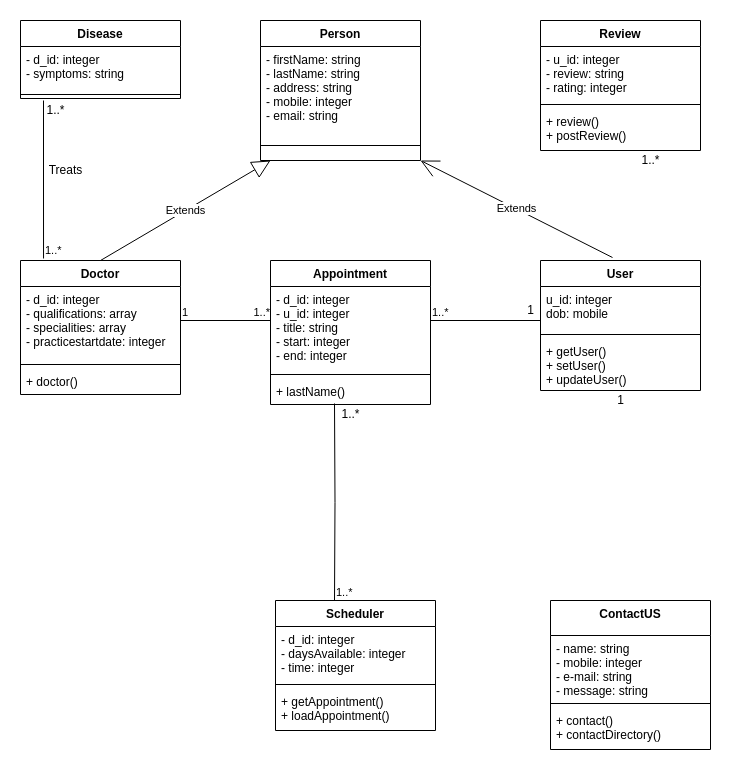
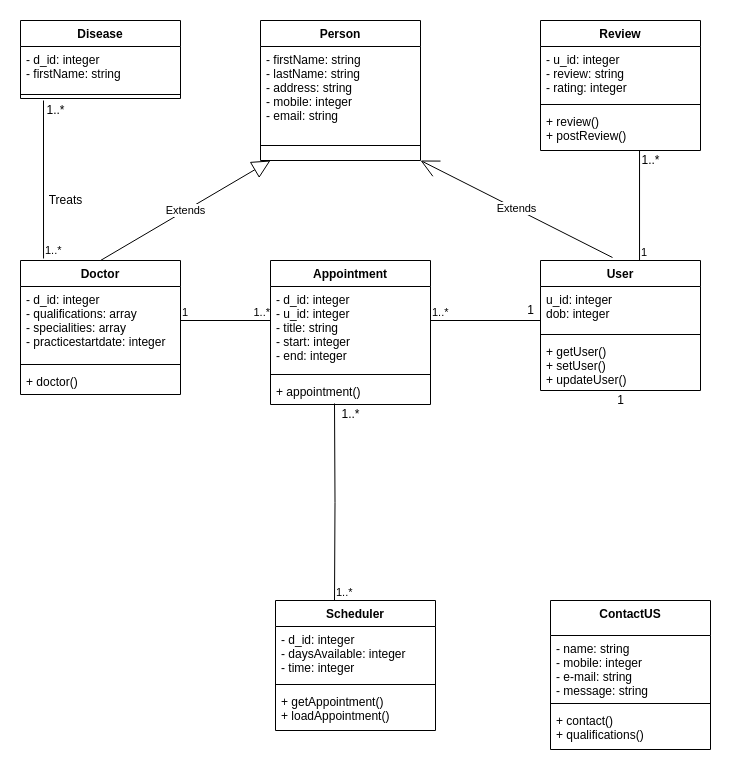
node "- d_id: integer - symptoms: string": label "- d_id: integer - symptoms: string" -> "- d_id: integer - firstName: string"
node "Treats": moved (66, 171) -> (66, 201)
edge "+ review() + postReview()" -- "User": added, label "1"
node "u_id: integer dob: mobile": label "u_id: integer dob: mobile" -> "u_id: integer dob: integer"
node "+ lastName()": label "+ lastName()" -> "+ appointment()"
node "+ contact() + contactDirectory()": label "+ contact() + contactDirectory()" -> "+ contact() + qualifications()"
